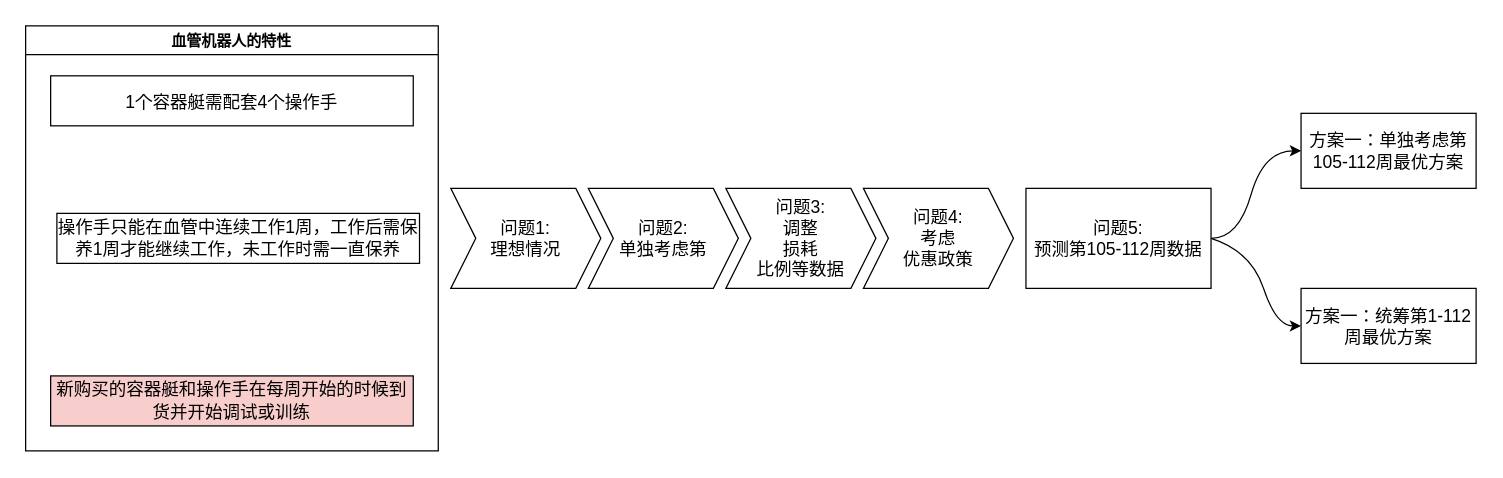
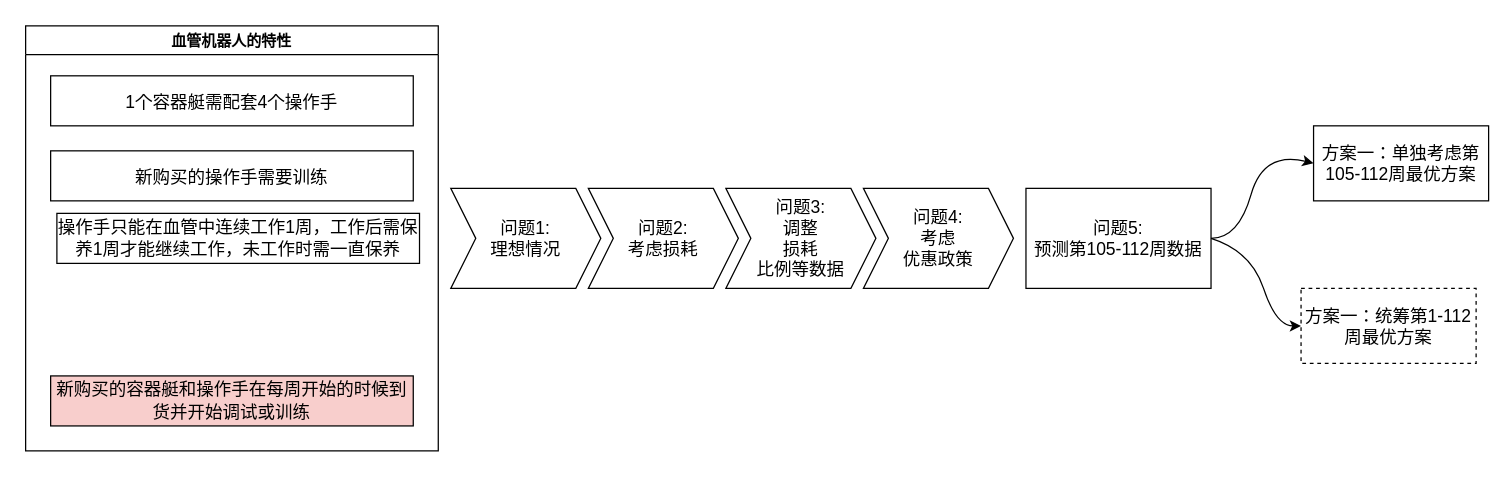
node "方案一：单独考虑第105-112周最优方案": moved (1388, 151) -> (1401, 163)
node "新购买的操作手需要训练": added
node "问题2:单独考虑第": label "问题2:单独考虑第" -> "问题2:考虑损耗"
node "方案一：统筹第1-112周最优方案": style solid -> dashed
